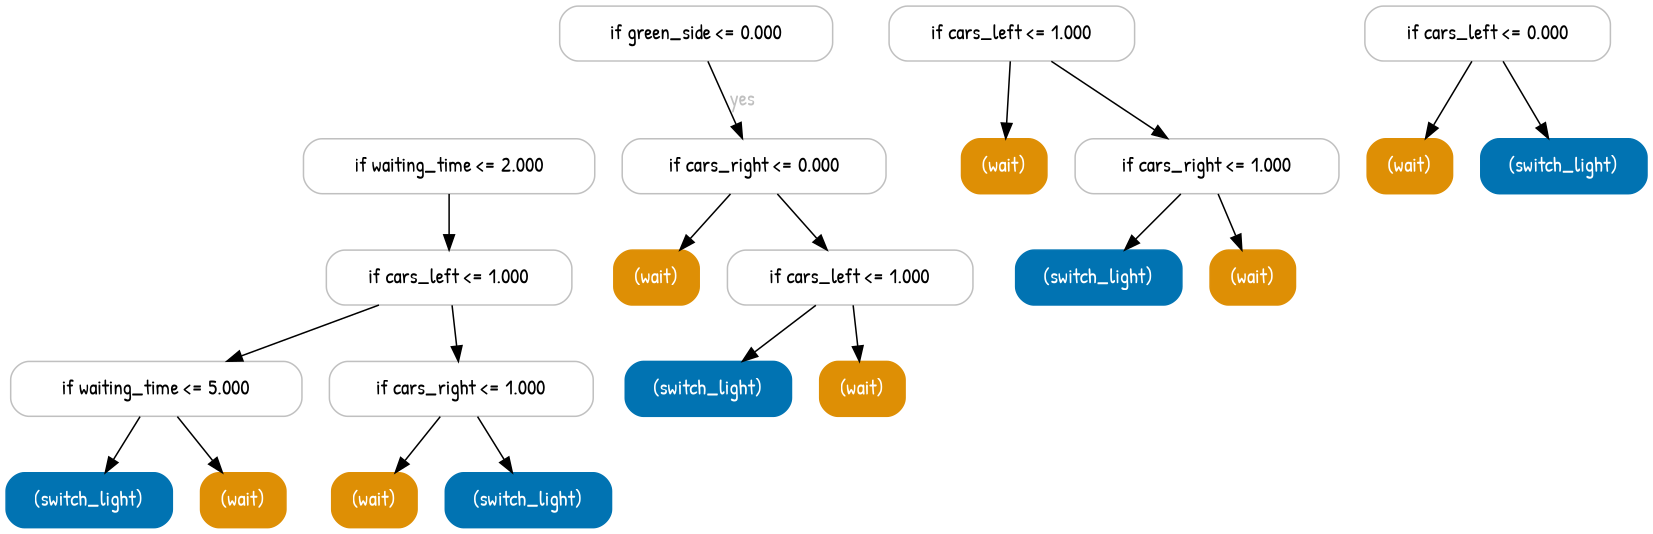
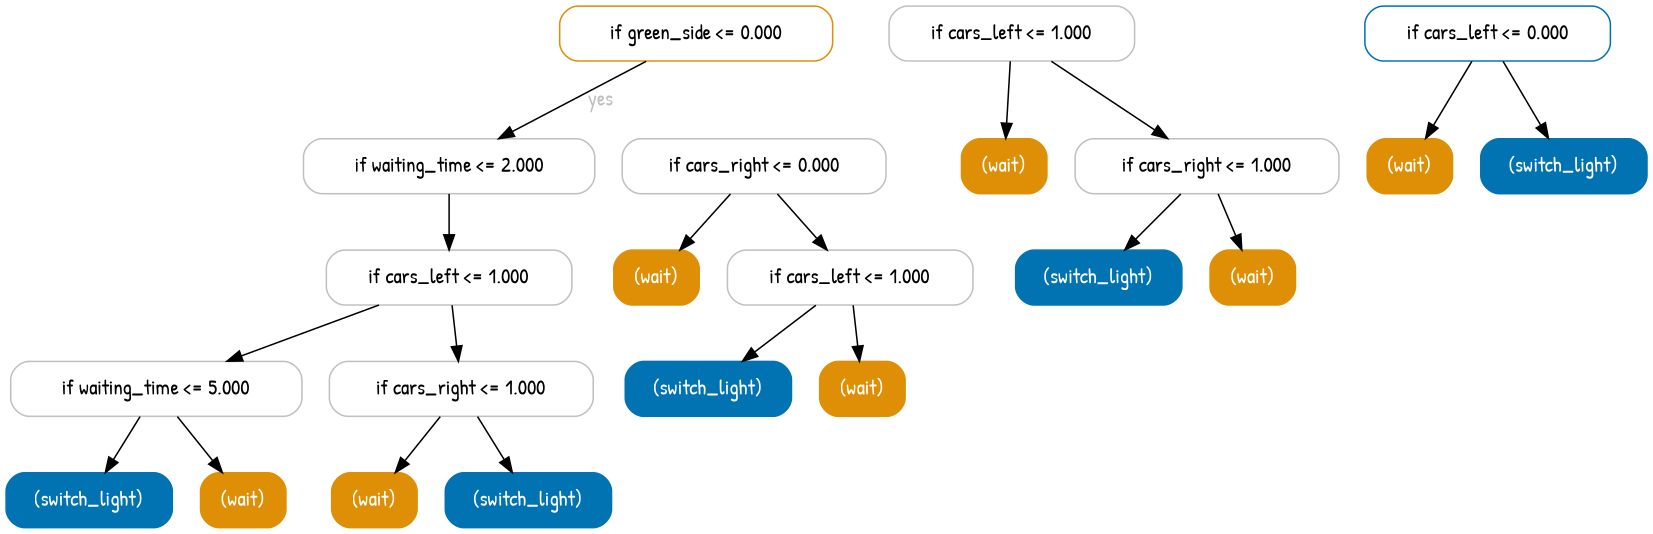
node "if green_side <= 0.000": color gray -> #de8f05
node "if cars_left <= 0.000": color gray -> #0173b2
edge "if green_side <= 0.000" -> "if cars_right <= 0.000": now "if green_side <= 0.000" -> "if waiting_time <= 2.000"
